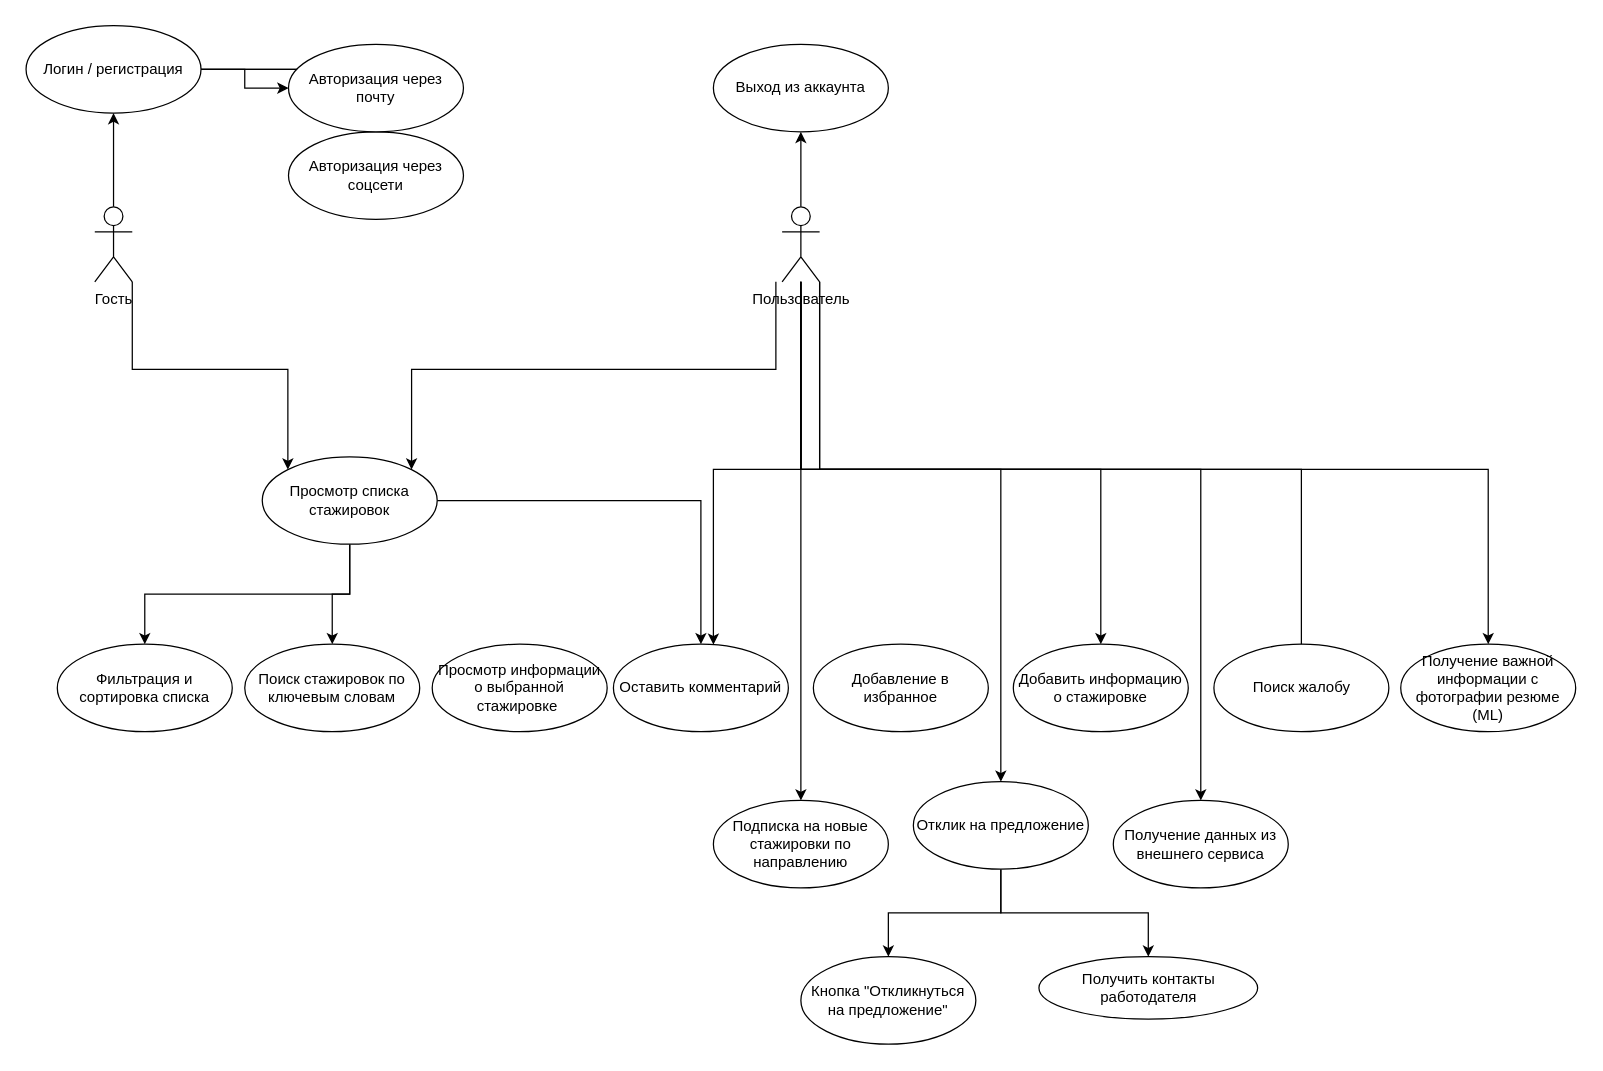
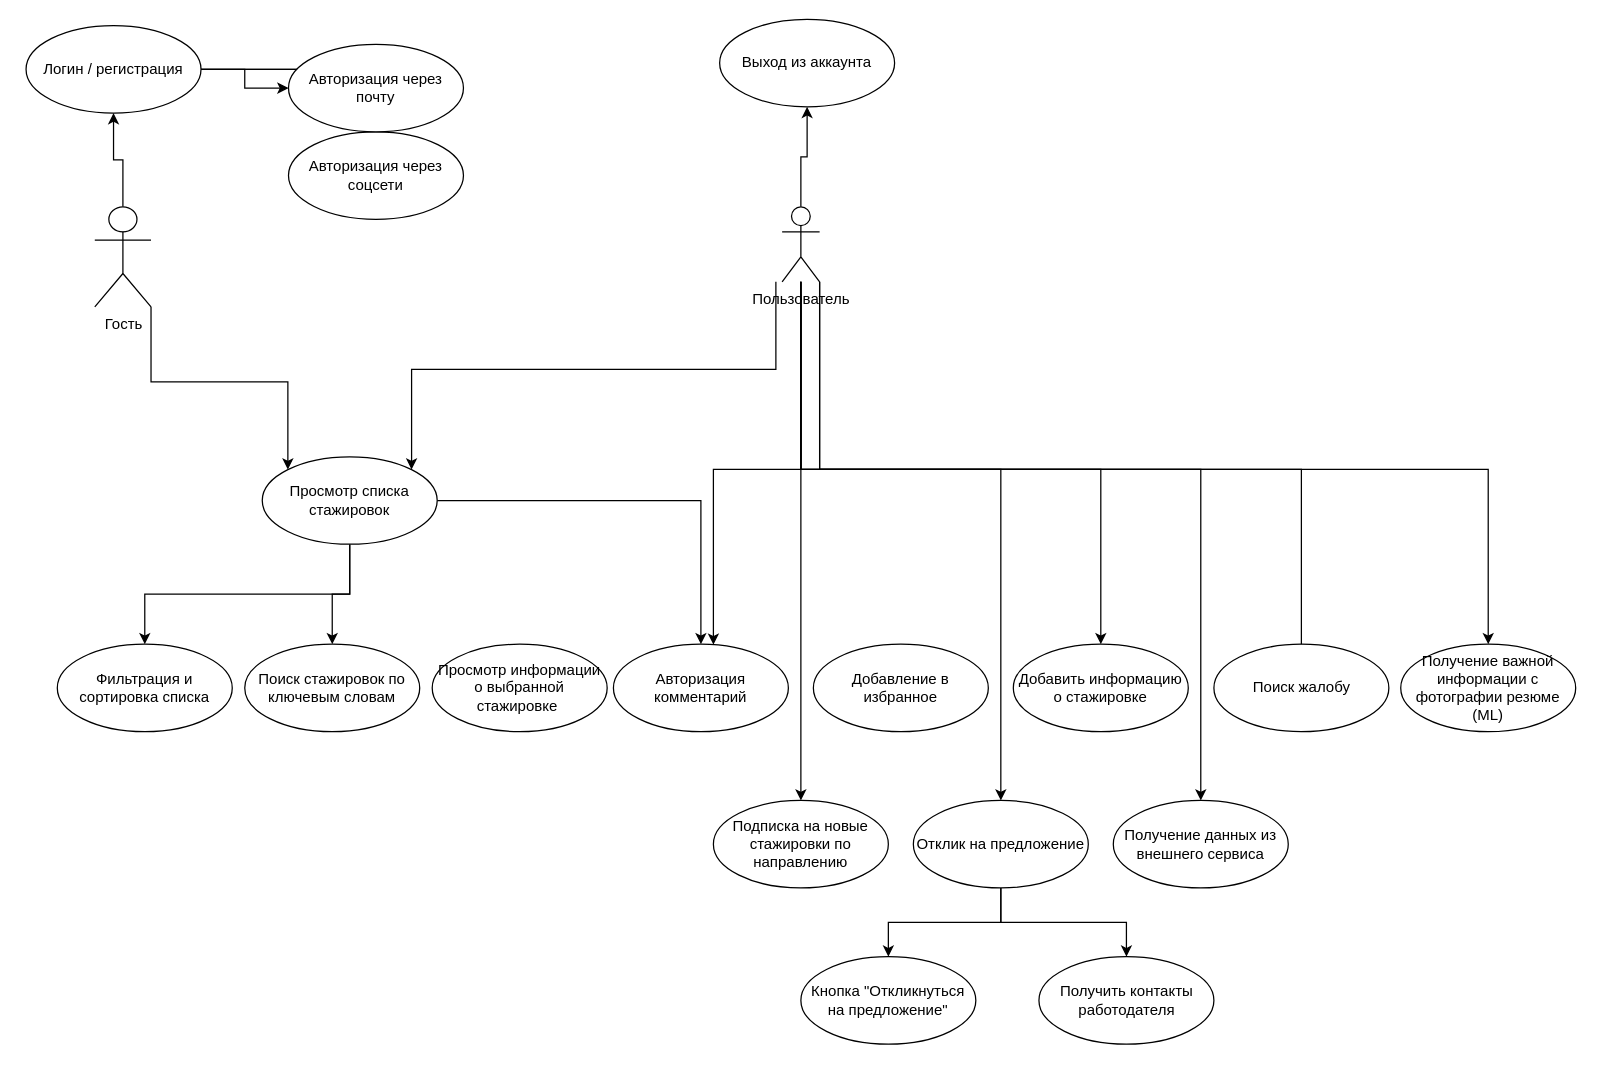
node "Выход из аккаунта": moved (801, 88) -> (807, 63)
node "Гость": size 38x75 -> 56x100
node "Оставить комментарий": label "Оставить комментарий" -> "Авторизация комментарий"
node "Отклик на предложение": moved (1001, 826) -> (1001, 844)
node "Получить контакты работодателя": size 219x63 -> 175x88
